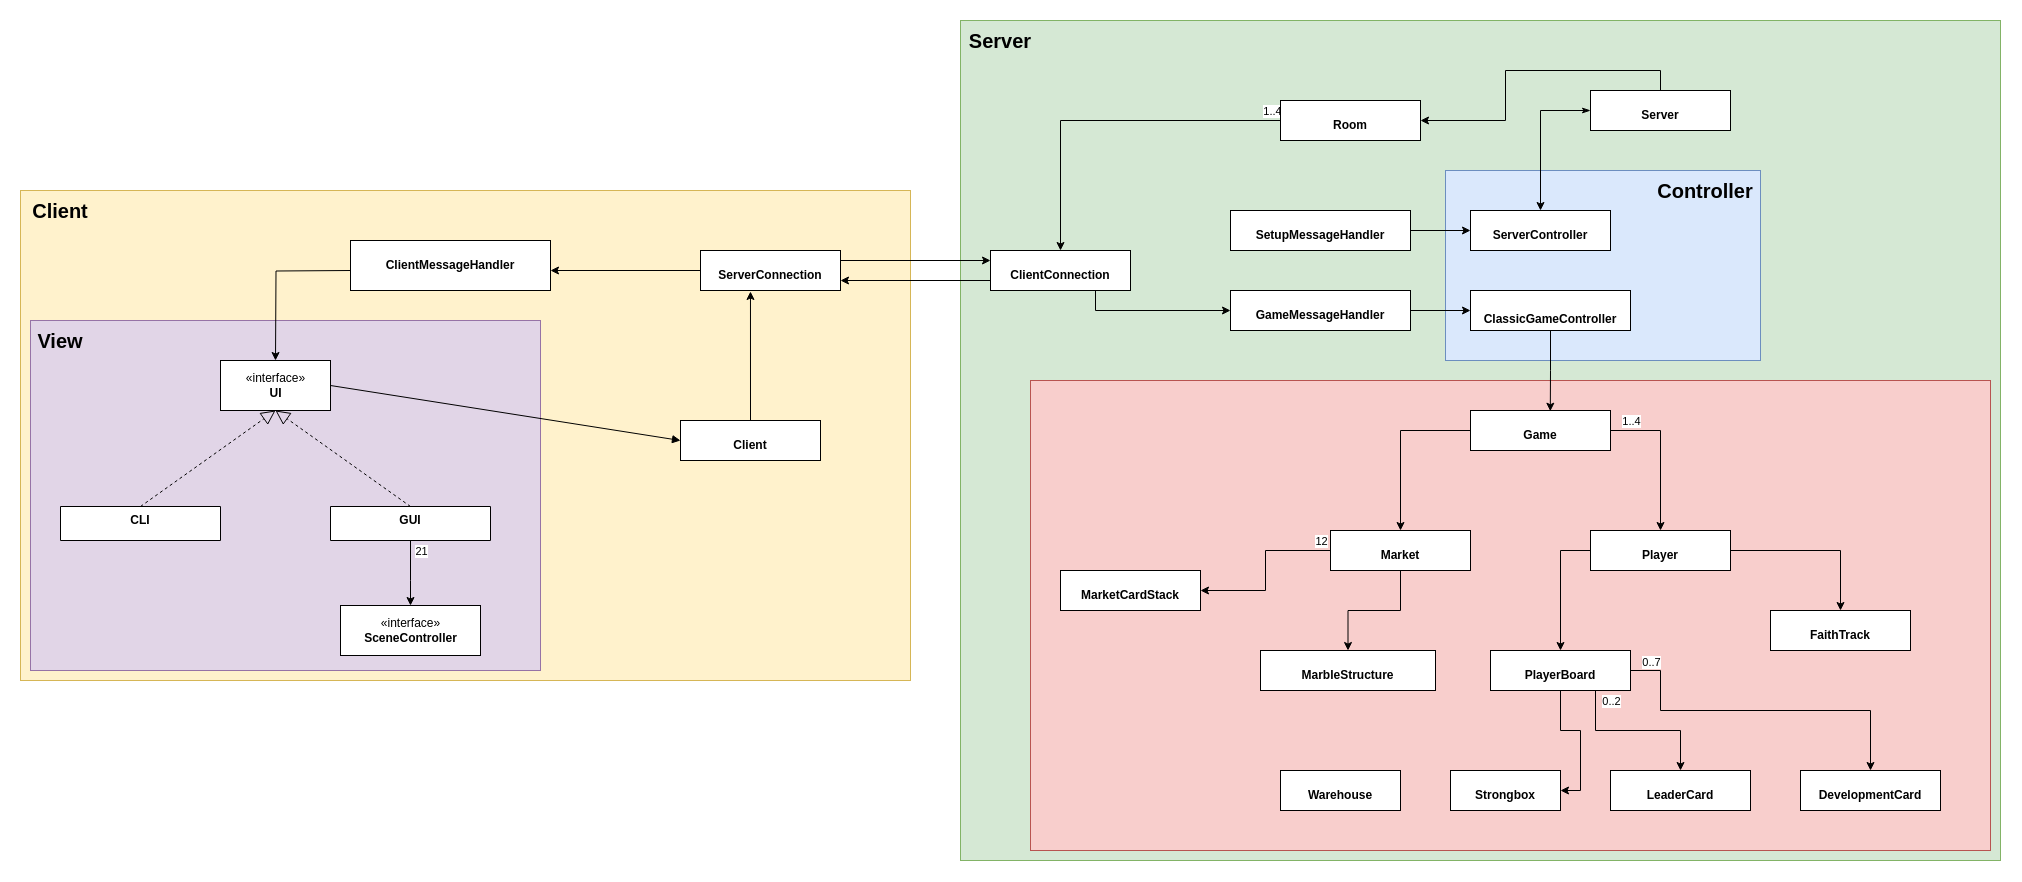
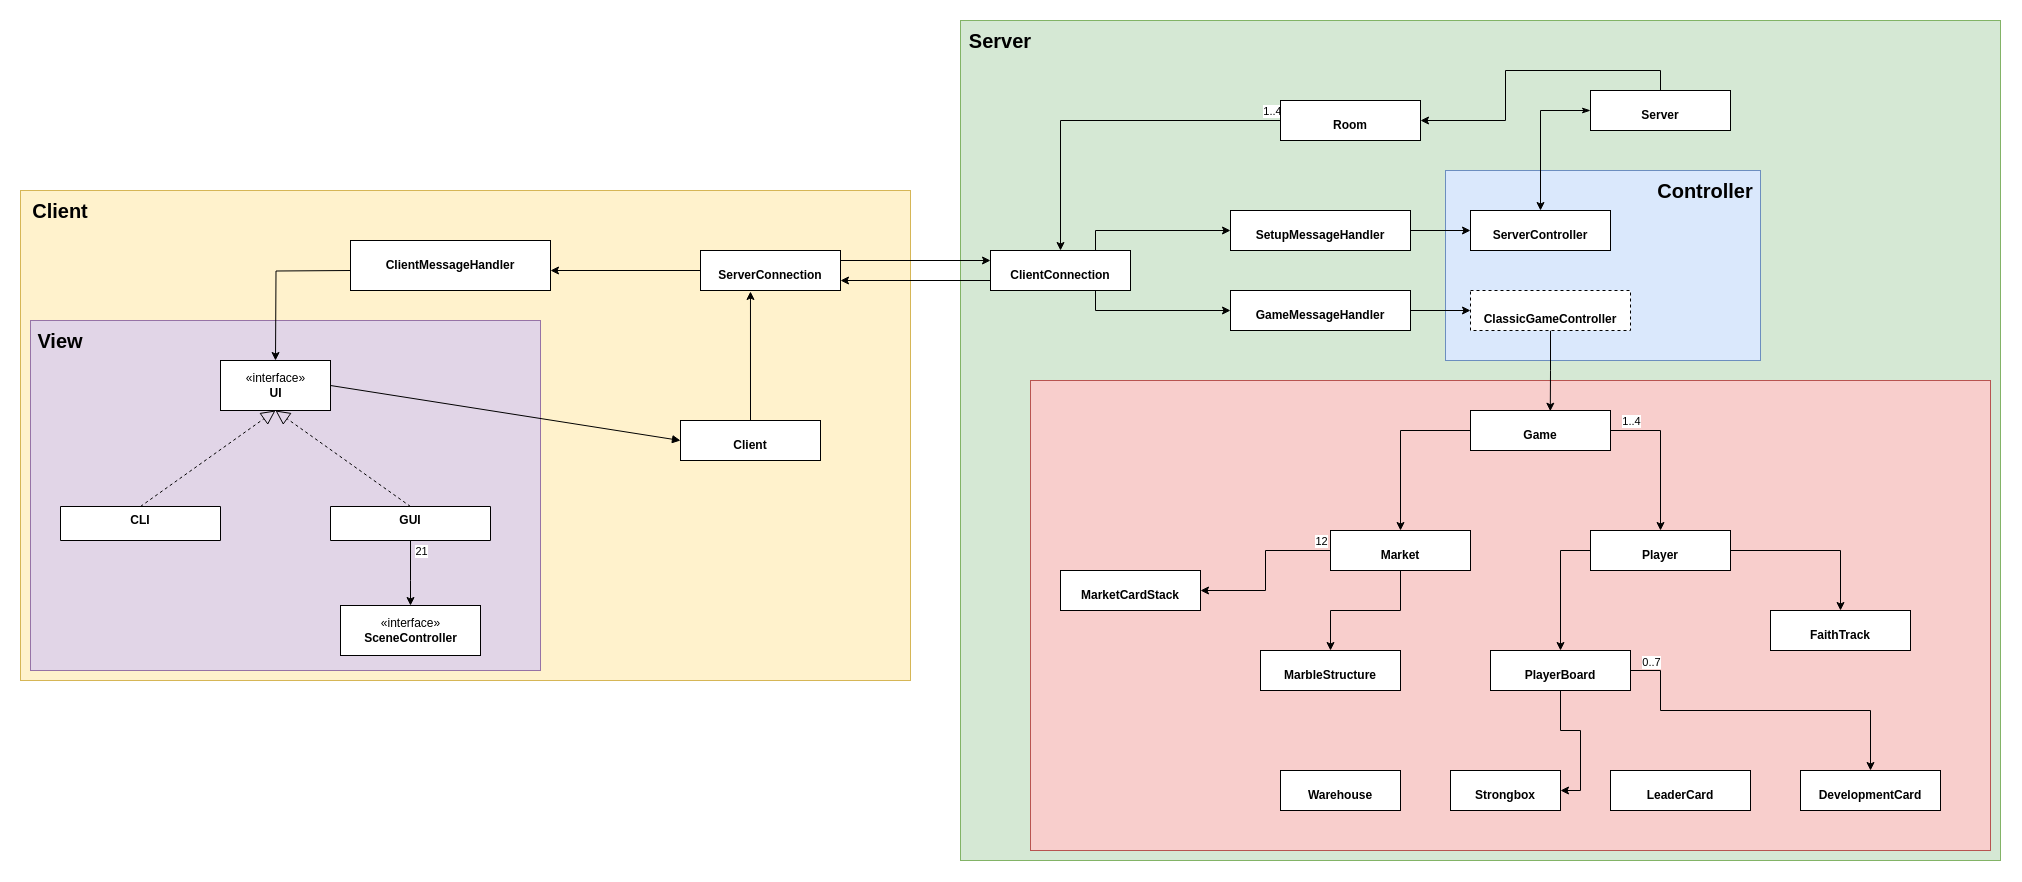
edge "ClientConnection" -> "SetupMessageHandler": added
node "ClassicGameController": style solid -> dashed
node "MarbleStructure": size 175x40 -> 140x40
edge "PlayerBoard" -> "LeaderCard": removed, label "0..2"
